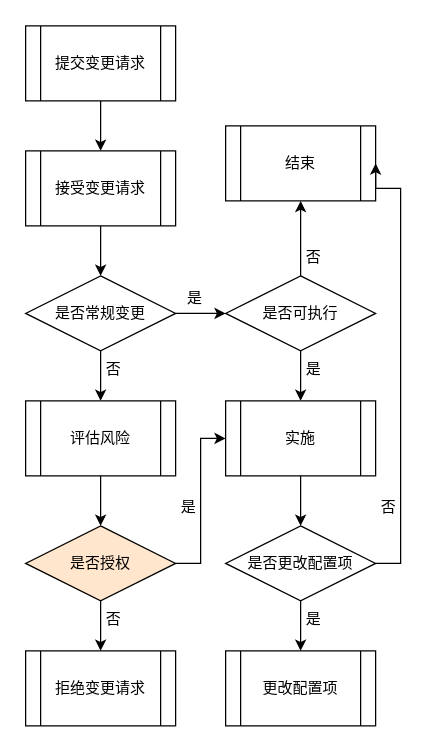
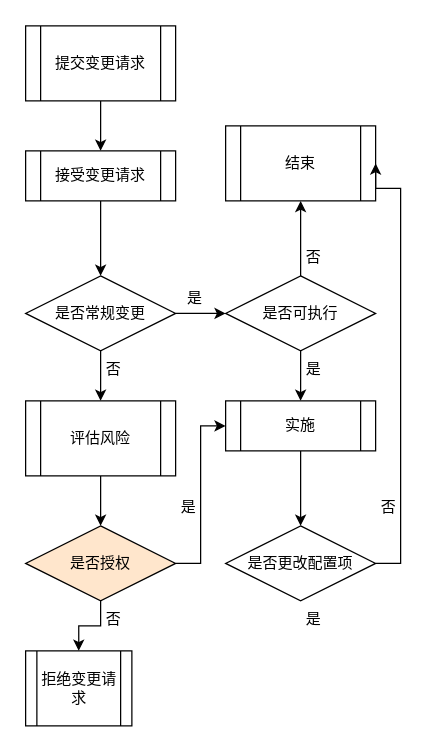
node "接受变更请求": size 150x75 -> 150x50
node "实施": size 150x75 -> 150x50
edge "是否更改配置项" -> "更改配置项": removed
node "拒绝变更请求": size 150x75 -> 106x75
node "更改配置项": removed
